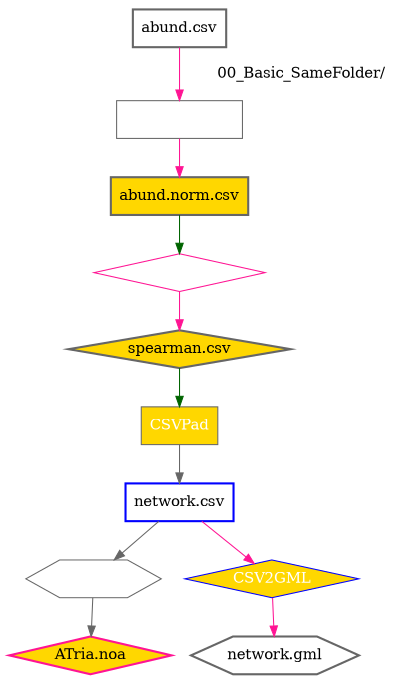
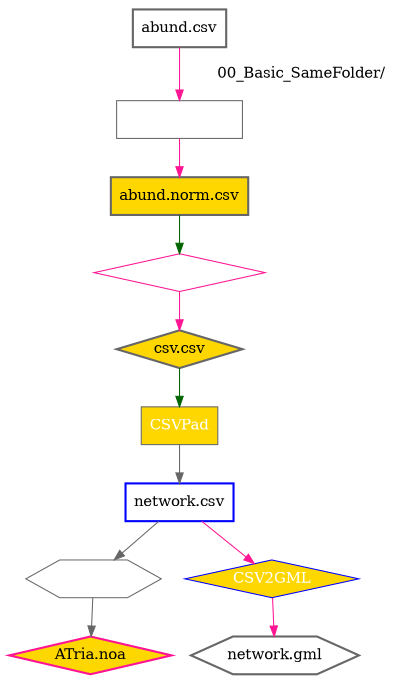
node "spearman.csv": label "spearman.csv" -> "csv.csv"
